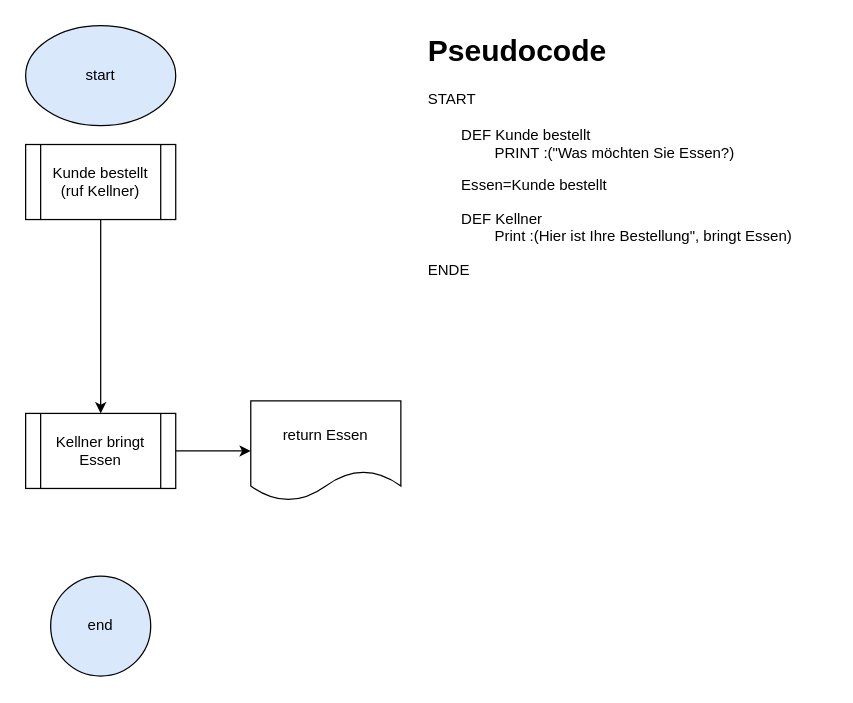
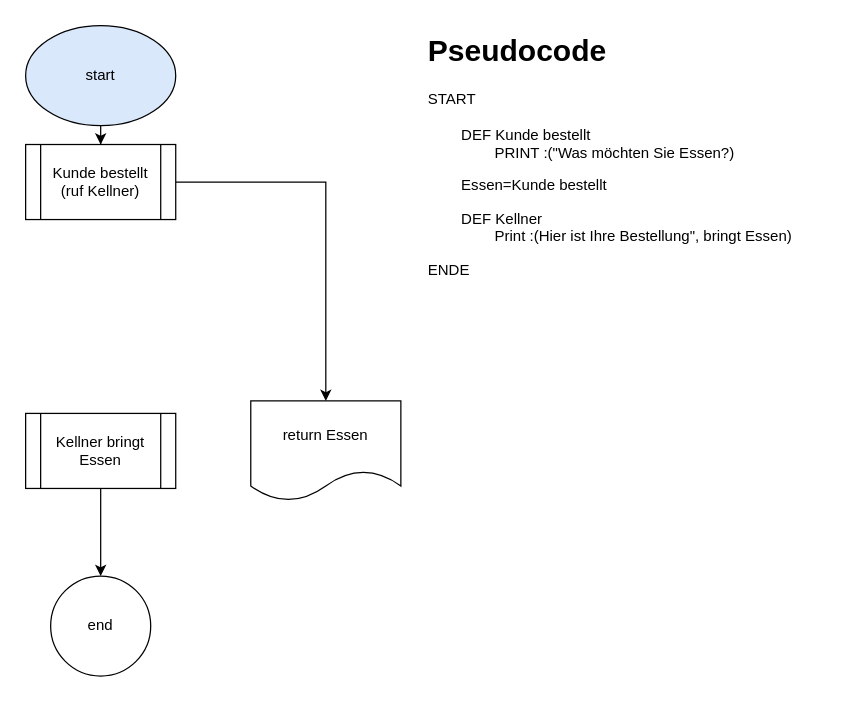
edge "start" -> "Kunde bestellt (ruf Kellner)": added
edge "Kunde bestellt (ruf Kellner)" -> "Kellner bringt Essen": now "Kunde bestellt (ruf Kellner)" -> "return Essen"
edge "Kellner bringt Essen" -> "return Essen": removed
edge "Kellner bringt Essen" -> "end": added
node "end": fillcolor #dae8fc -> #ffffff
